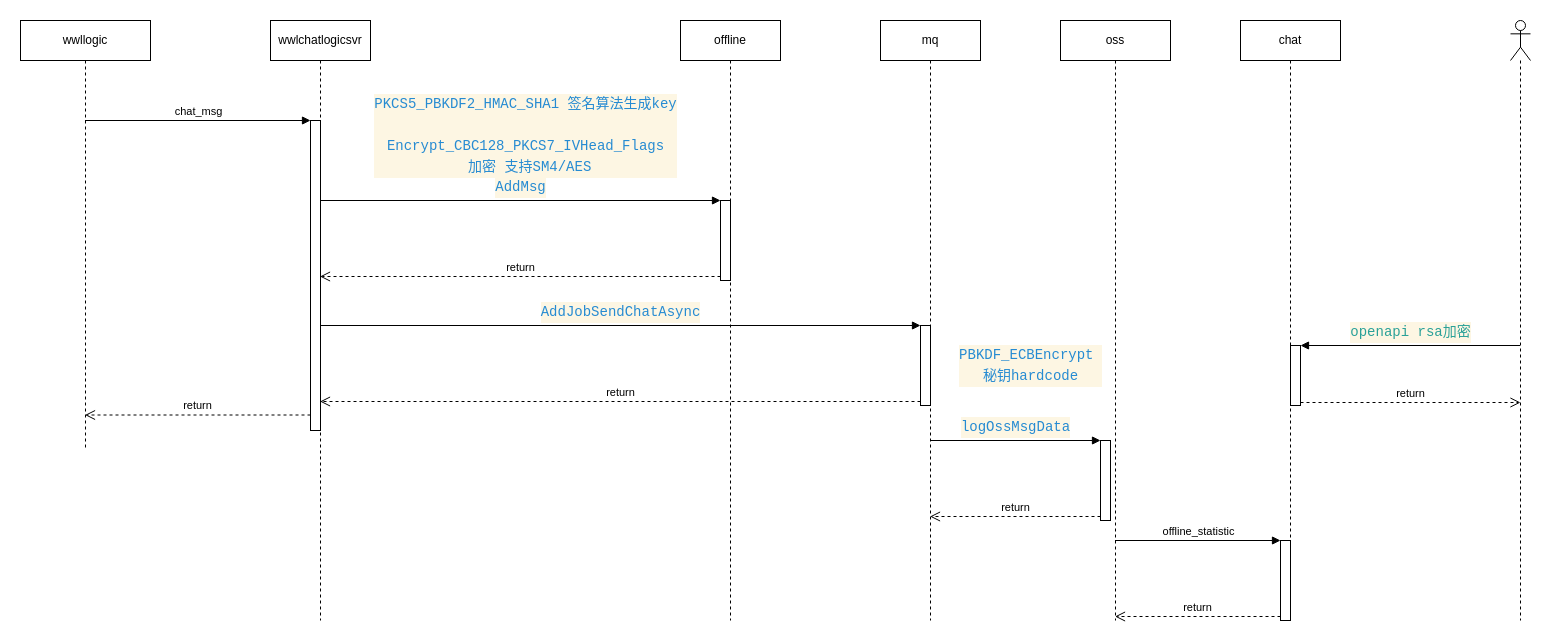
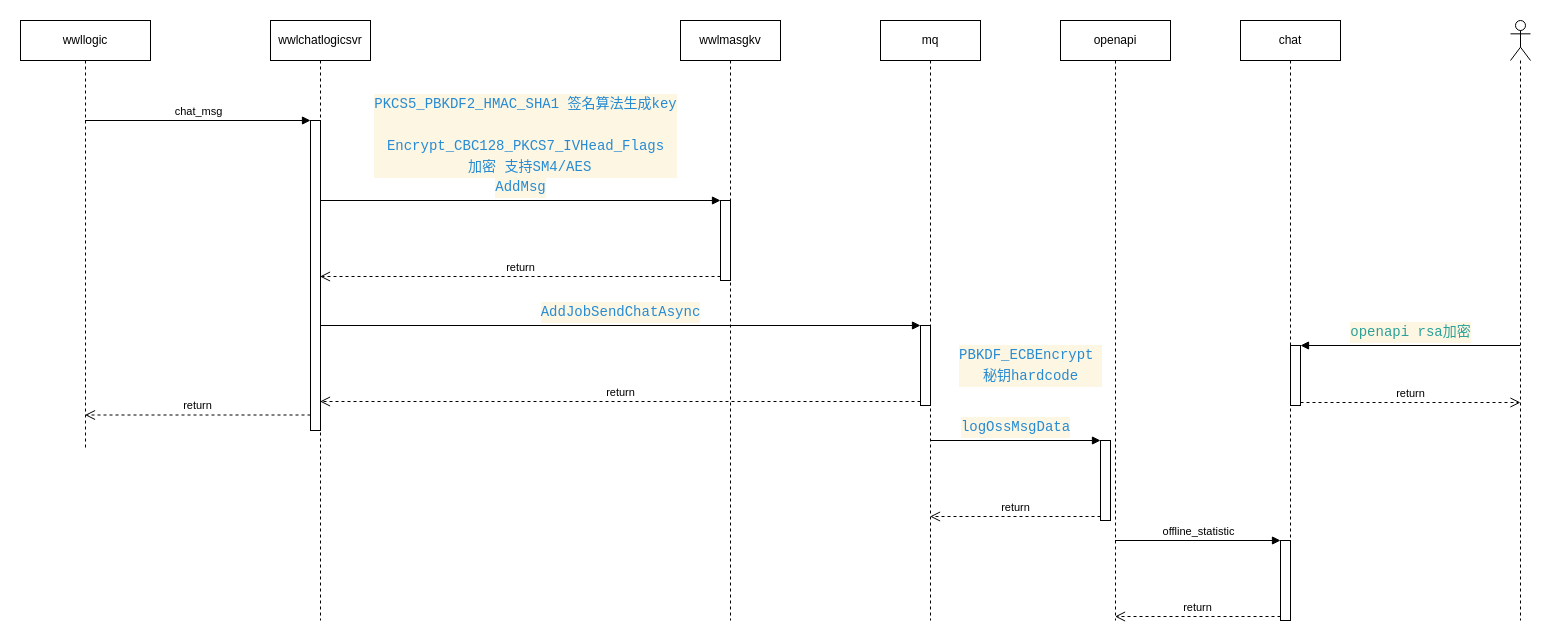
node "offline": label "offline" -> "wwlmasgkv"
node "oss": label "oss" -> "openapi"
